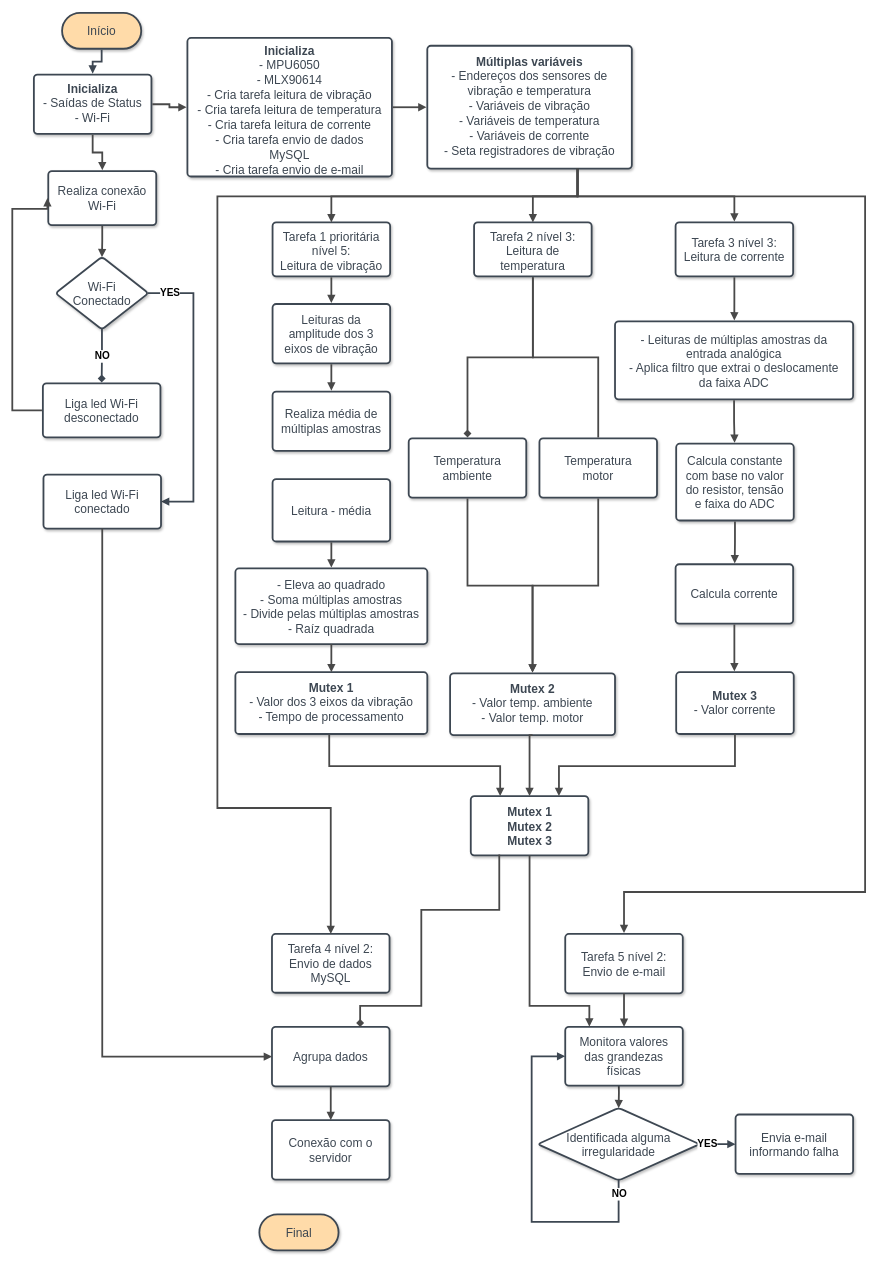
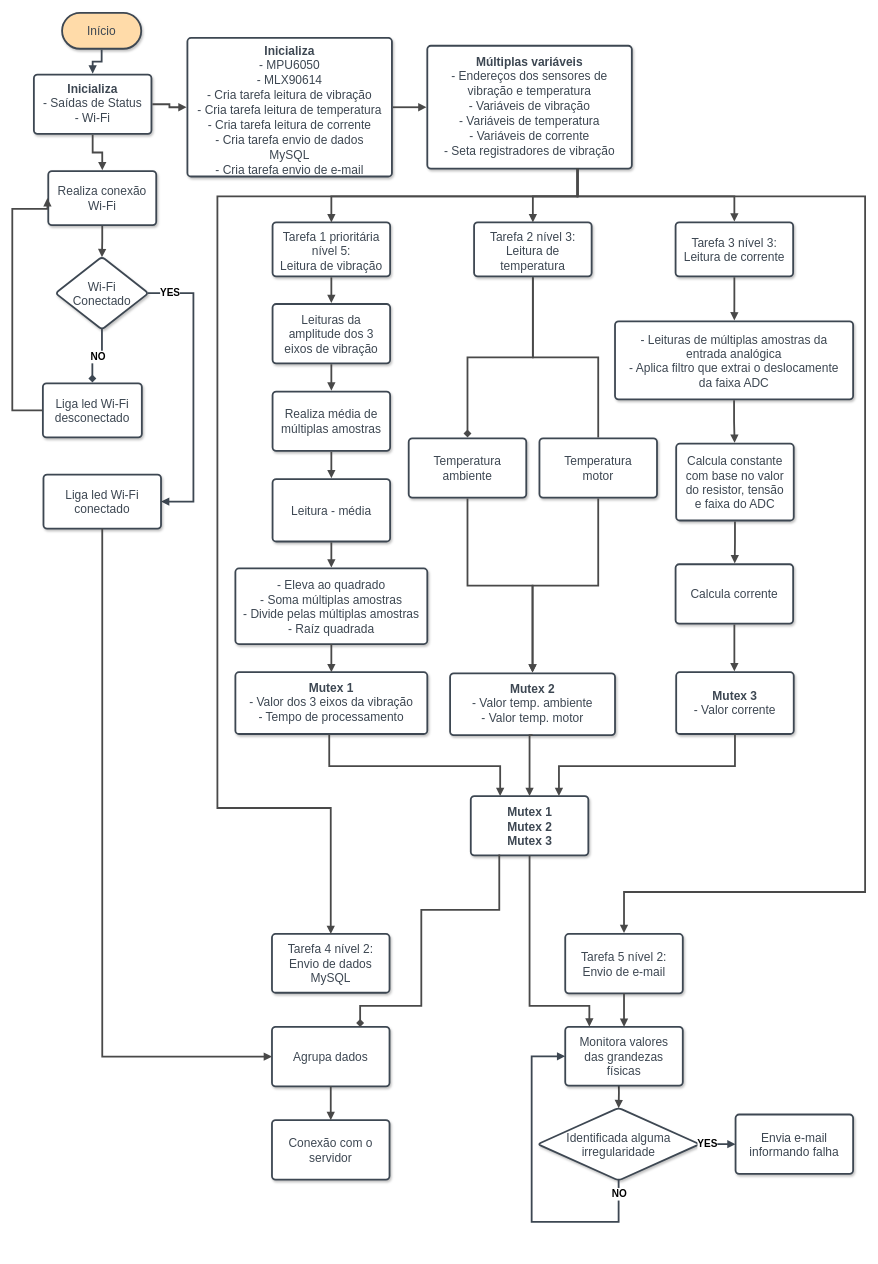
node "Liga led Wi-Fi desconectado": size 118x54 -> 99x54
edge "Realiza média de múltiplas amostras" -> "Leitura - média": added
node "Final": removed
